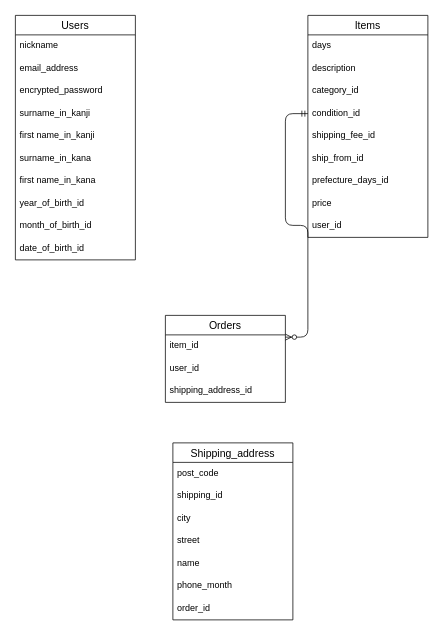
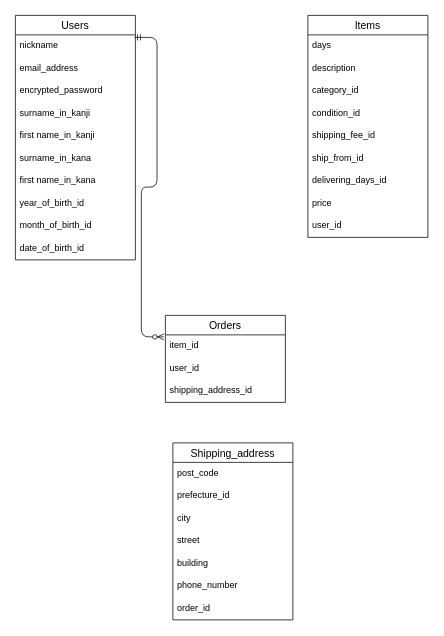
edge "condition_id" -- "Orders": removed
node "prefecture_days_id": label "prefecture_days_id" -> "delivering_days_id"
edge "Users" -- "item_id": added
node "shipping_id": label "shipping_id" -> "prefecture_id"
node "name": label "name" -> "building"
node "phone_month": label "phone_month" -> "phone_number"
